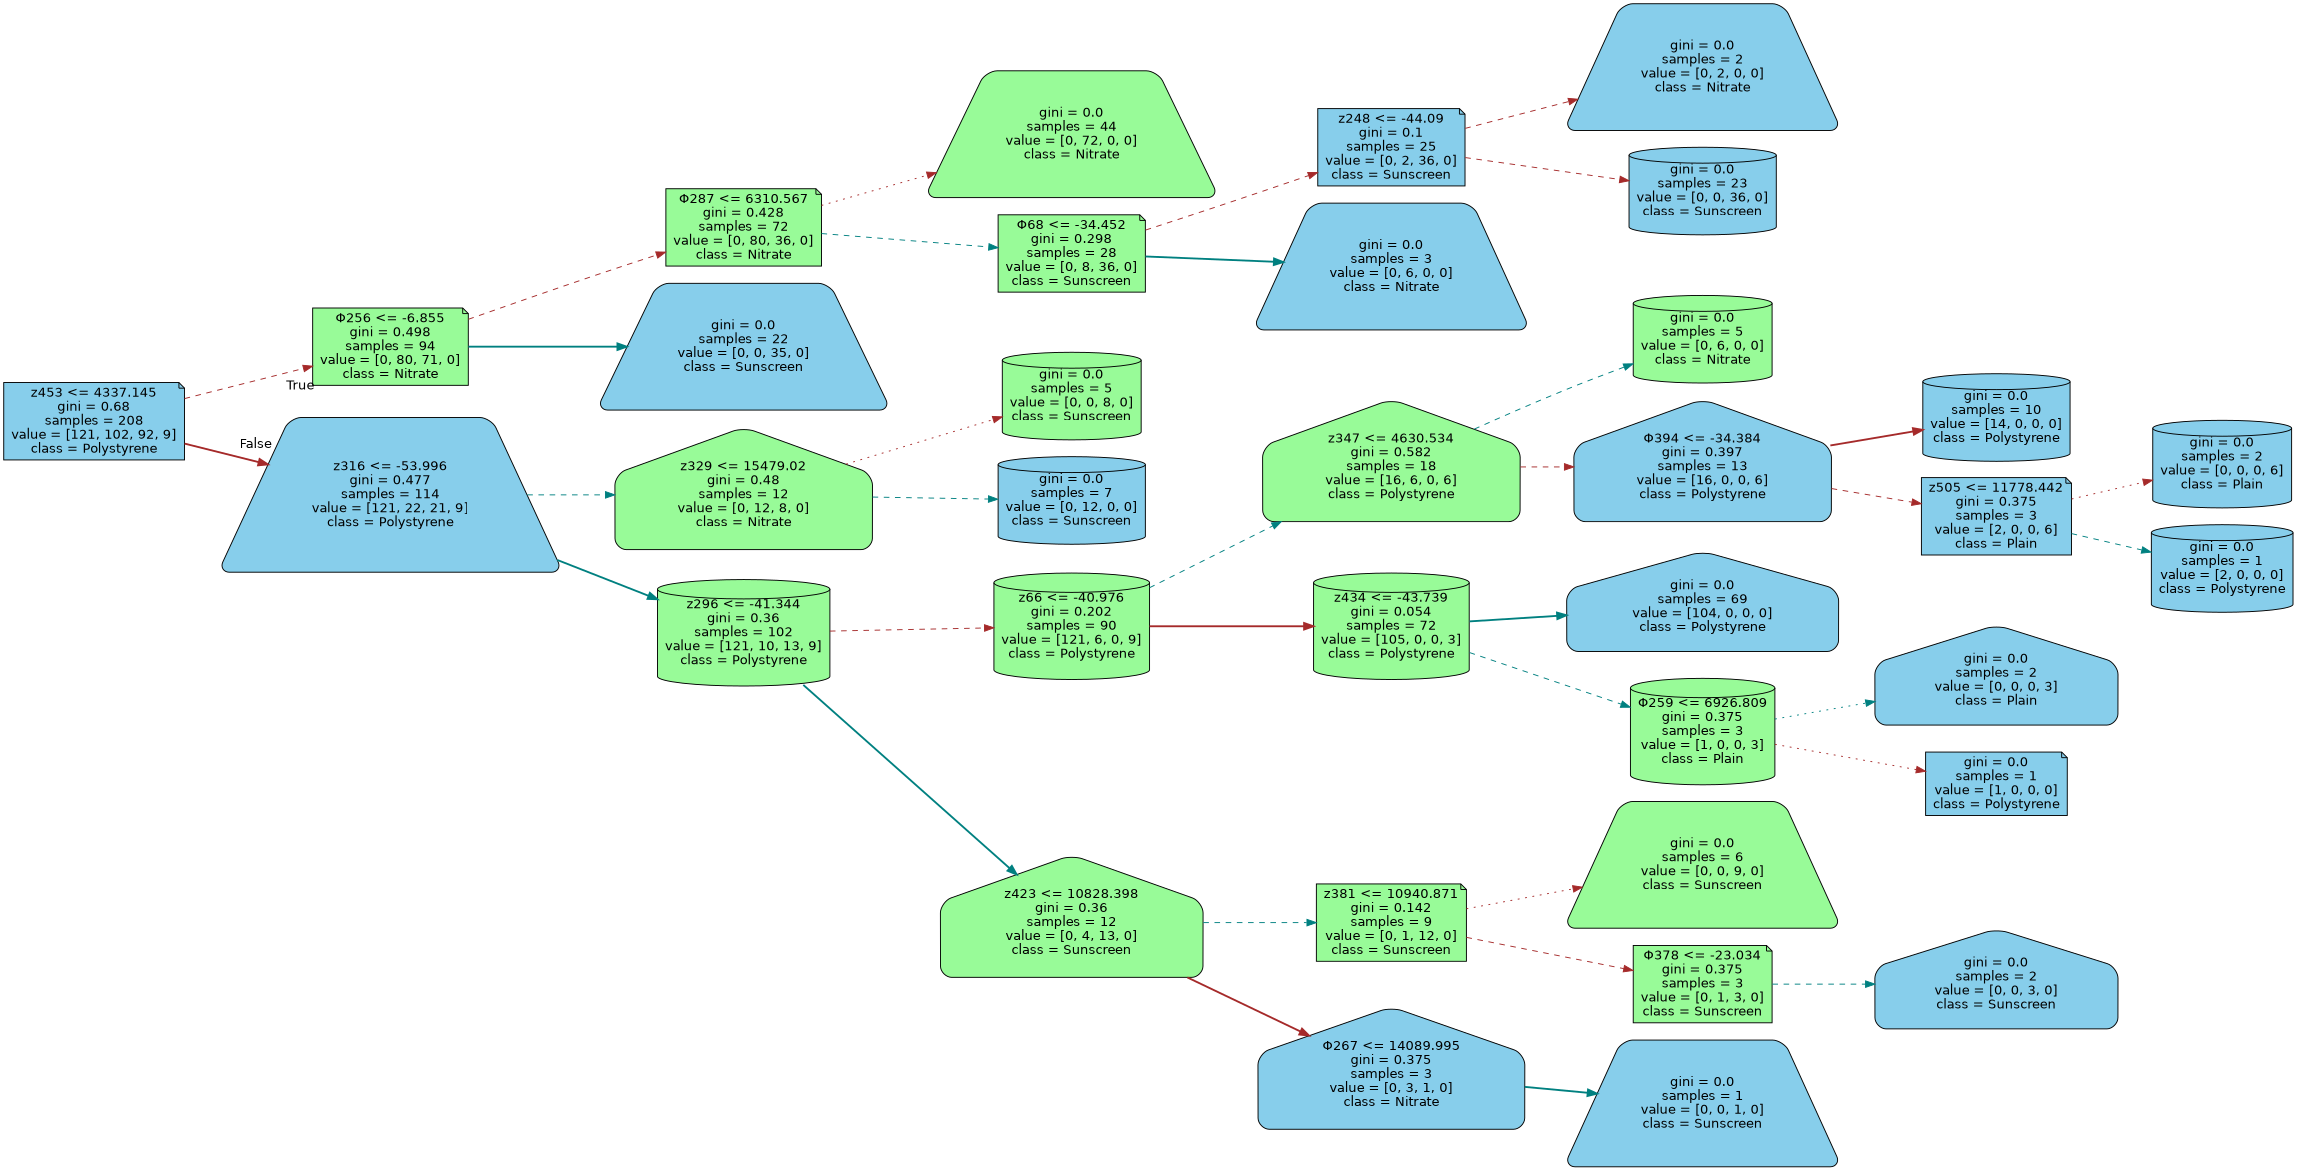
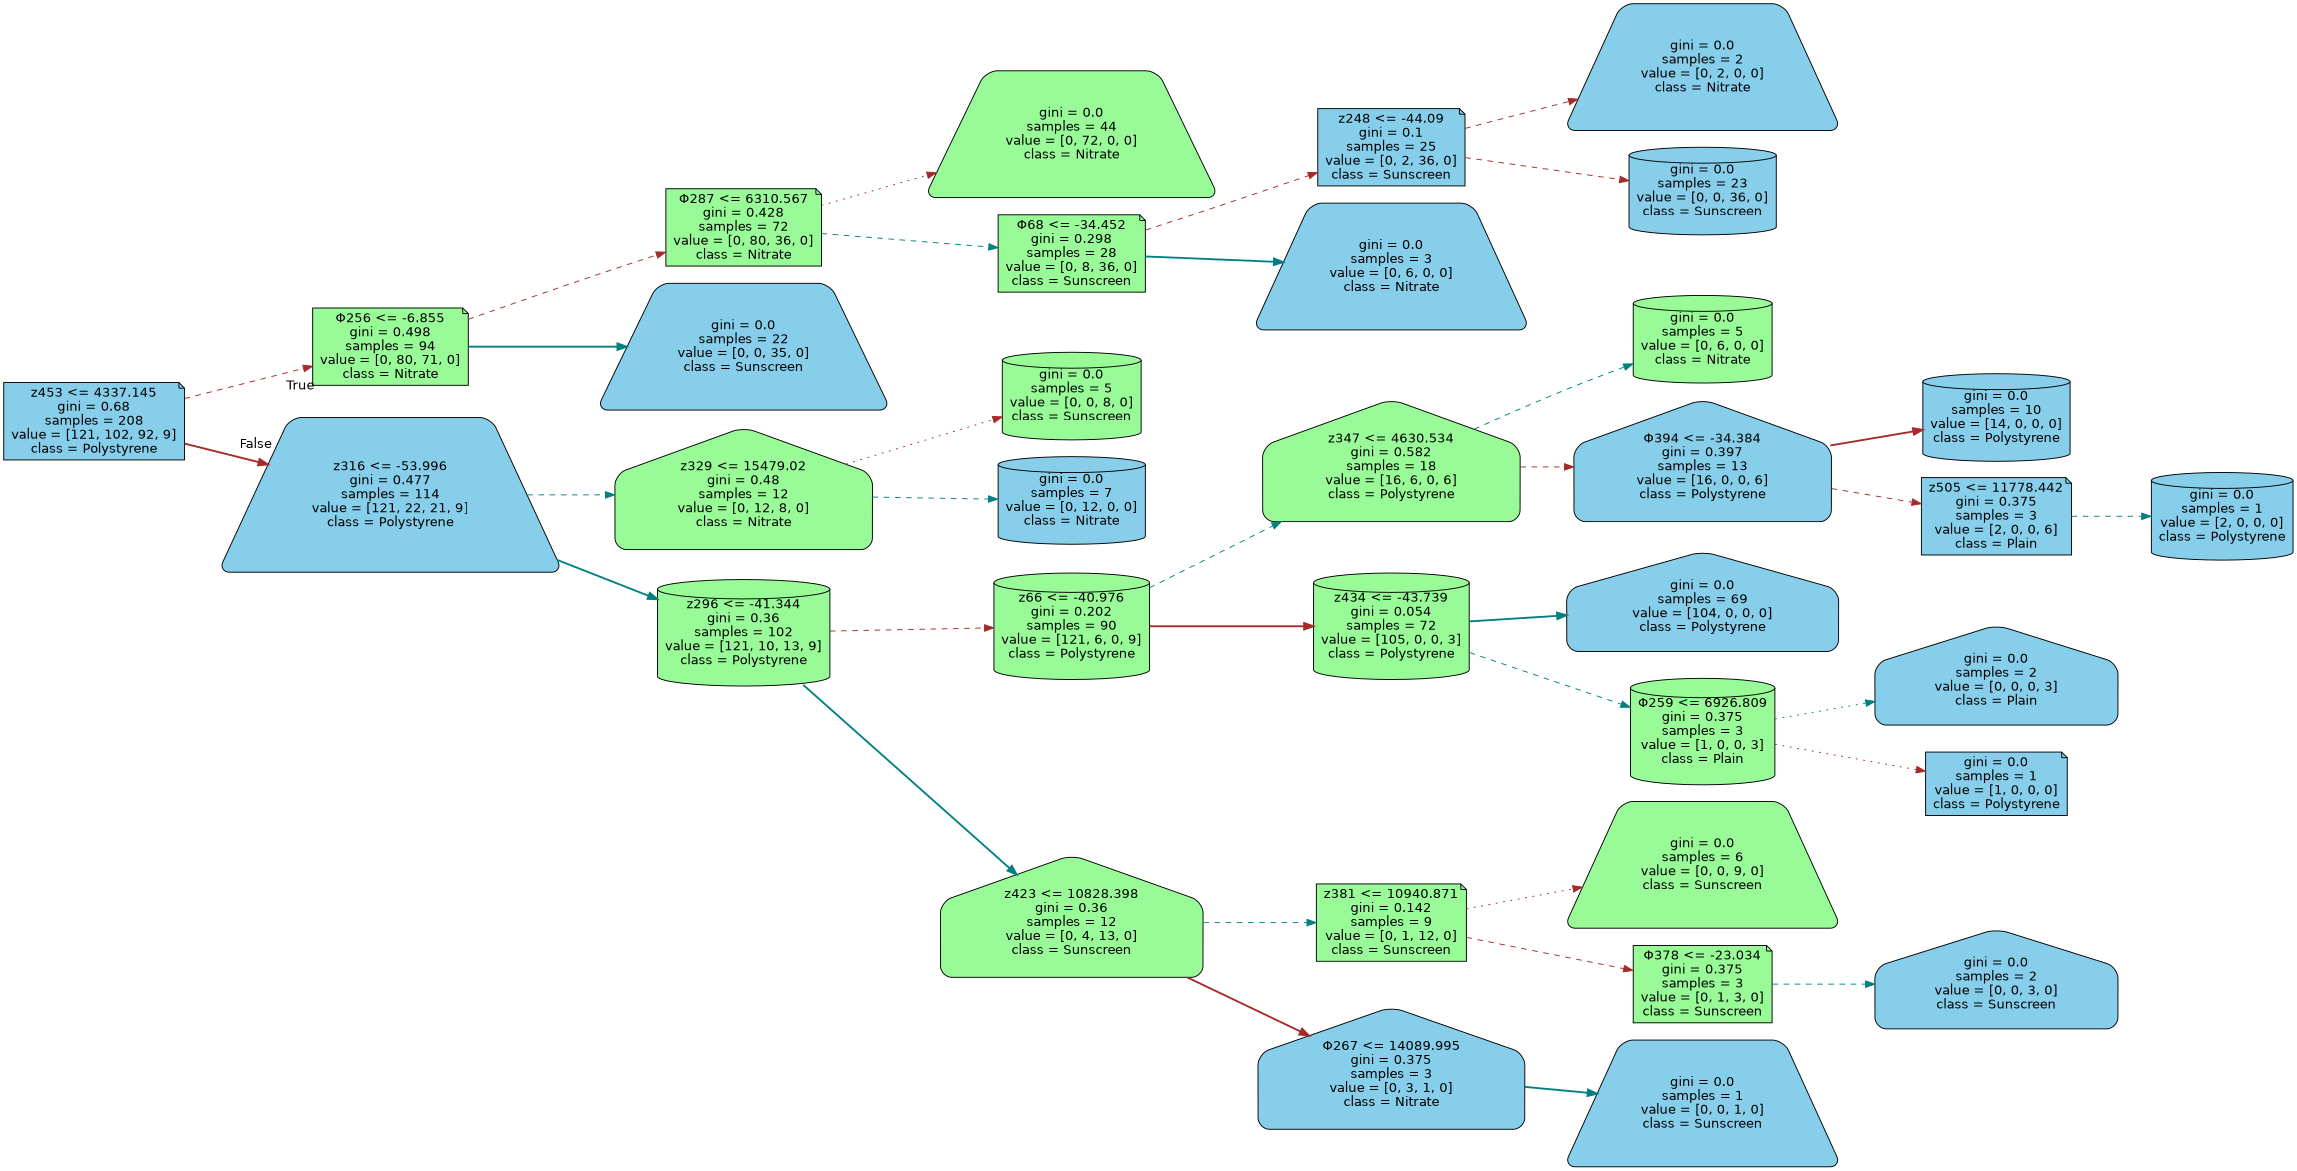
node "gini = 0.0 samples = 2 value = [0, 0, 0, 6] class = Plain": removed
node "gini = 0.0 samples = 7 value = [0, 12, 0, 0] class = Sunscreen": label "gini = 0.0 samples = 7 value = [0, 12, 0, 0] class = Sunscreen" -> "gini = 0.0 samples = 7 value = [0, 12, 0, 0] class = Nitrate"
